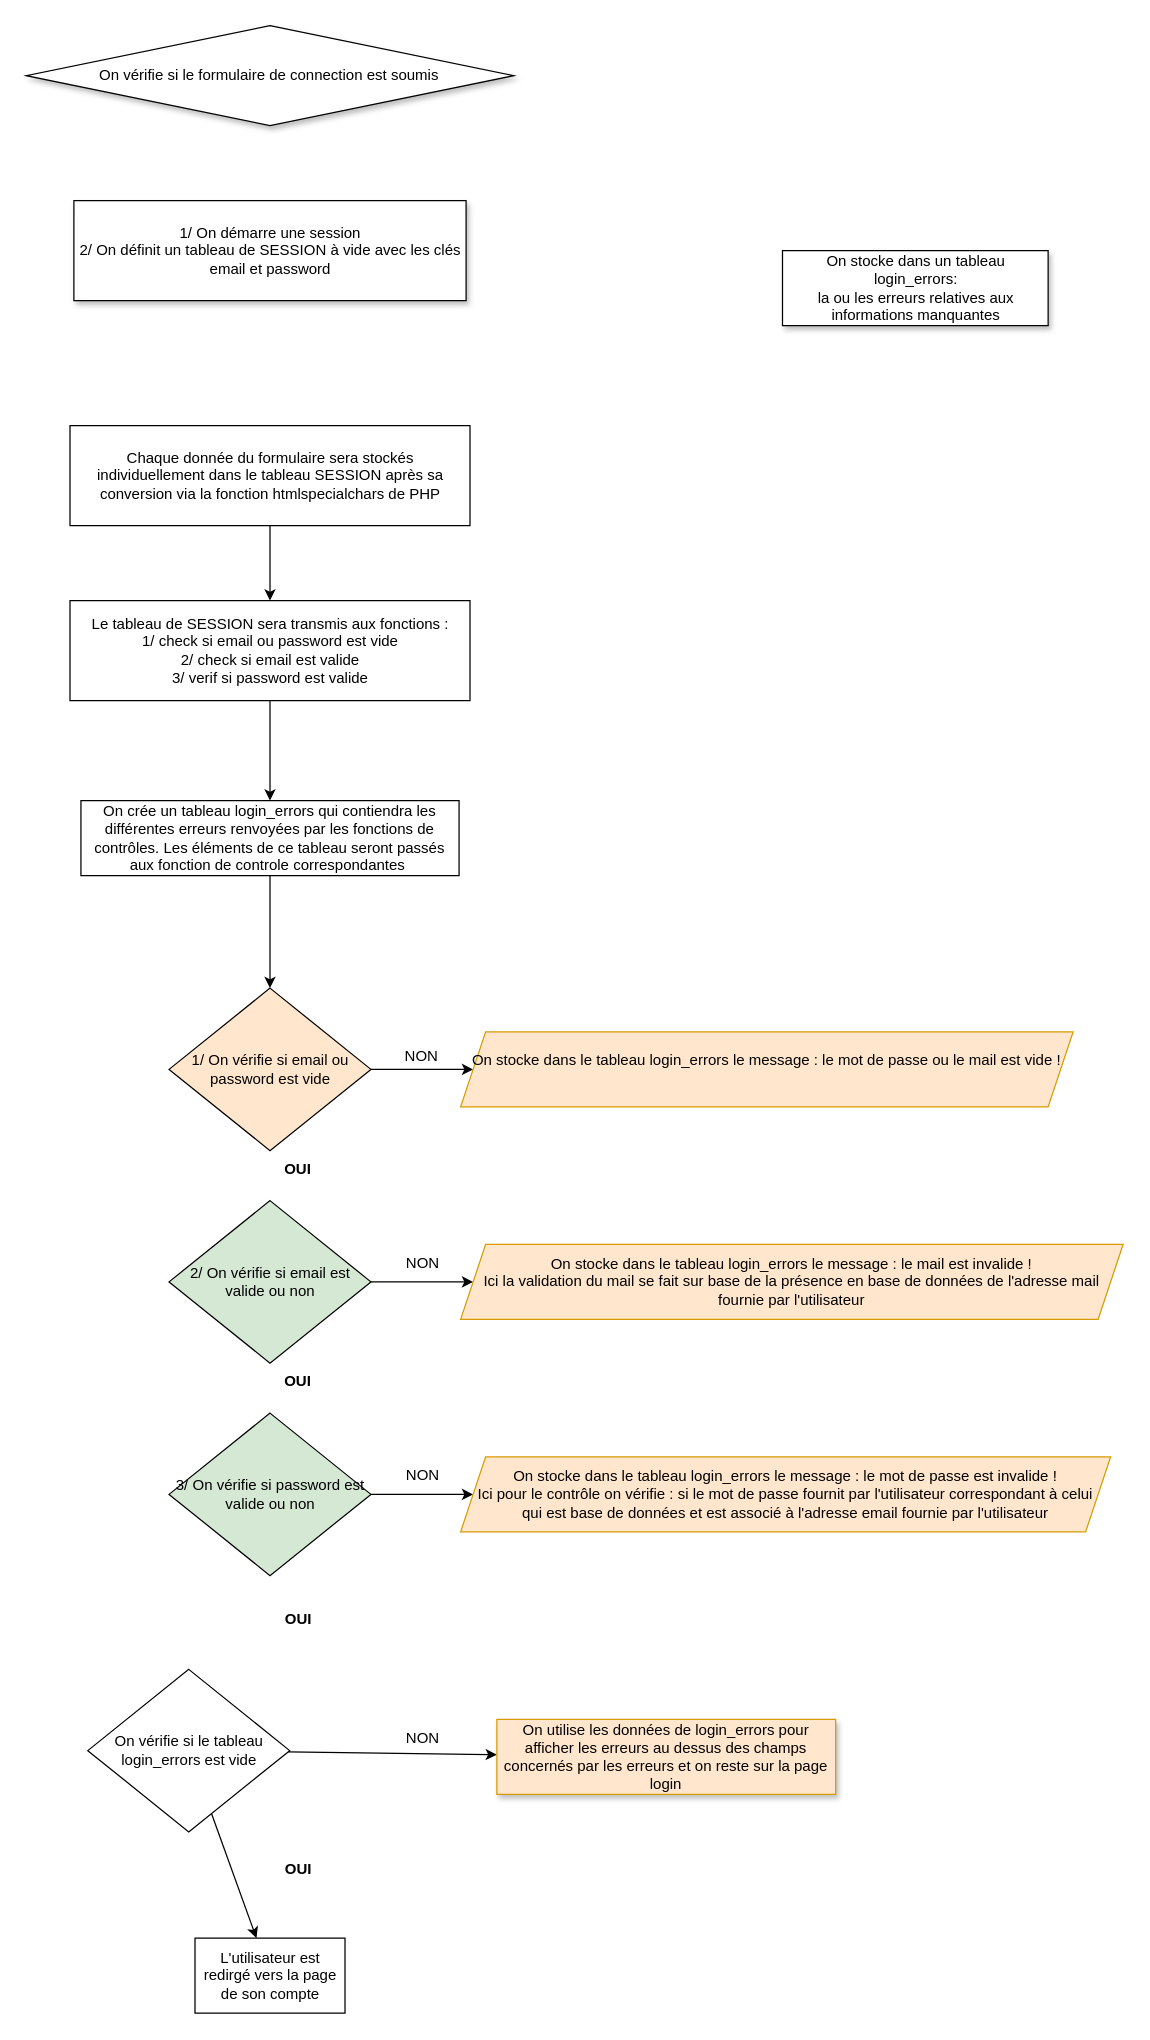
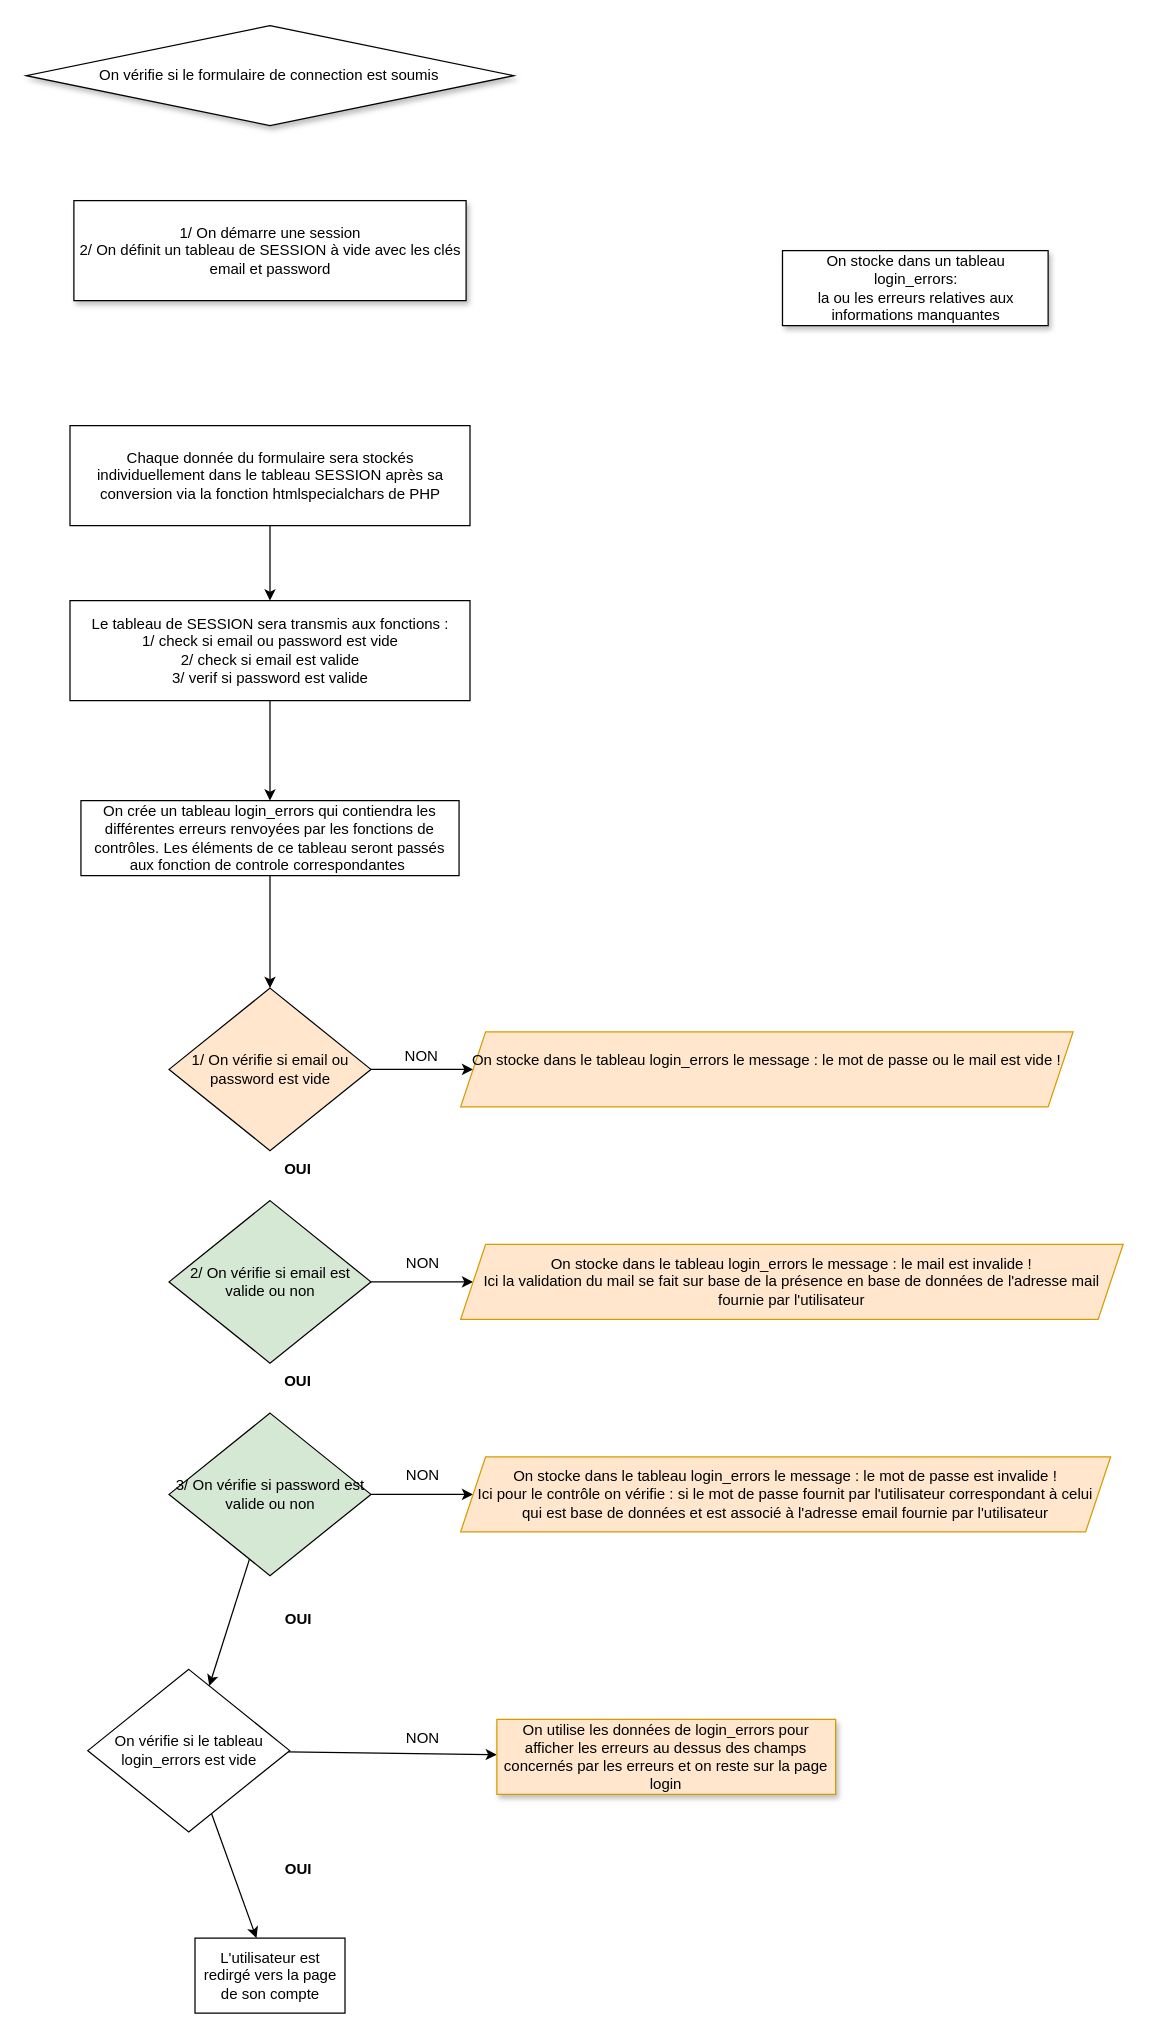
edge "3/ On vérifie si password est valide ou non" -> "On vérifie si le tableau login_errors est vide": added
